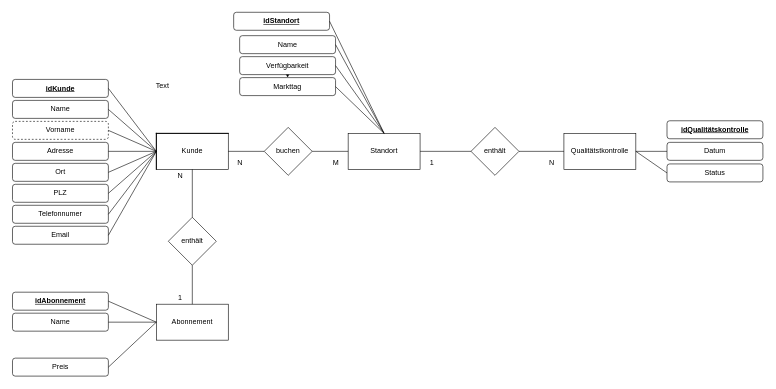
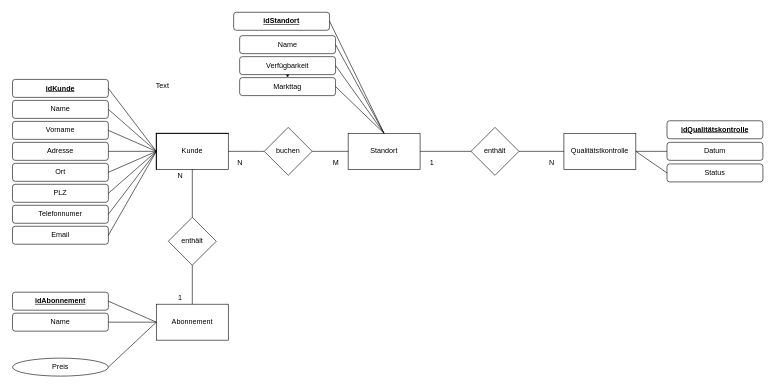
node "Vorname": style dashed -> solid
node "Preis": shape rounded rectangle -> ellipse
